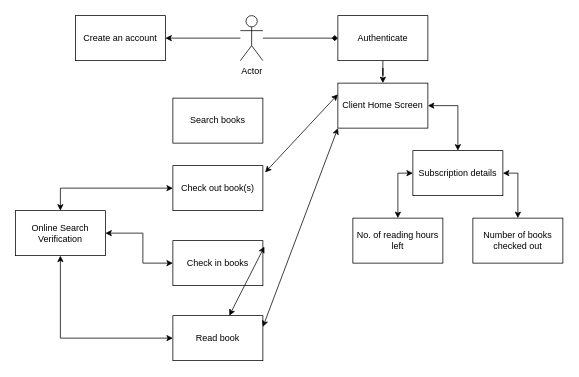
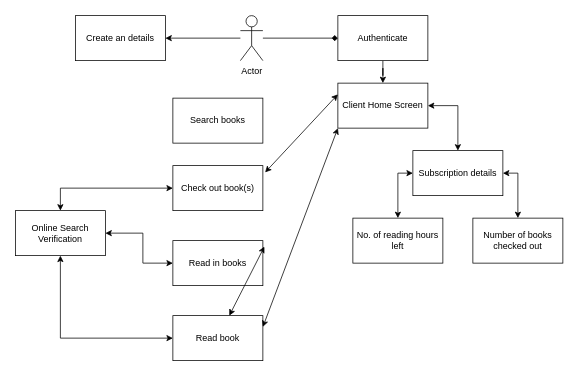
node "Create an account": label "Create an account" -> "Create an details"
node "Check in books": label "Check in books" -> "Read in books"
